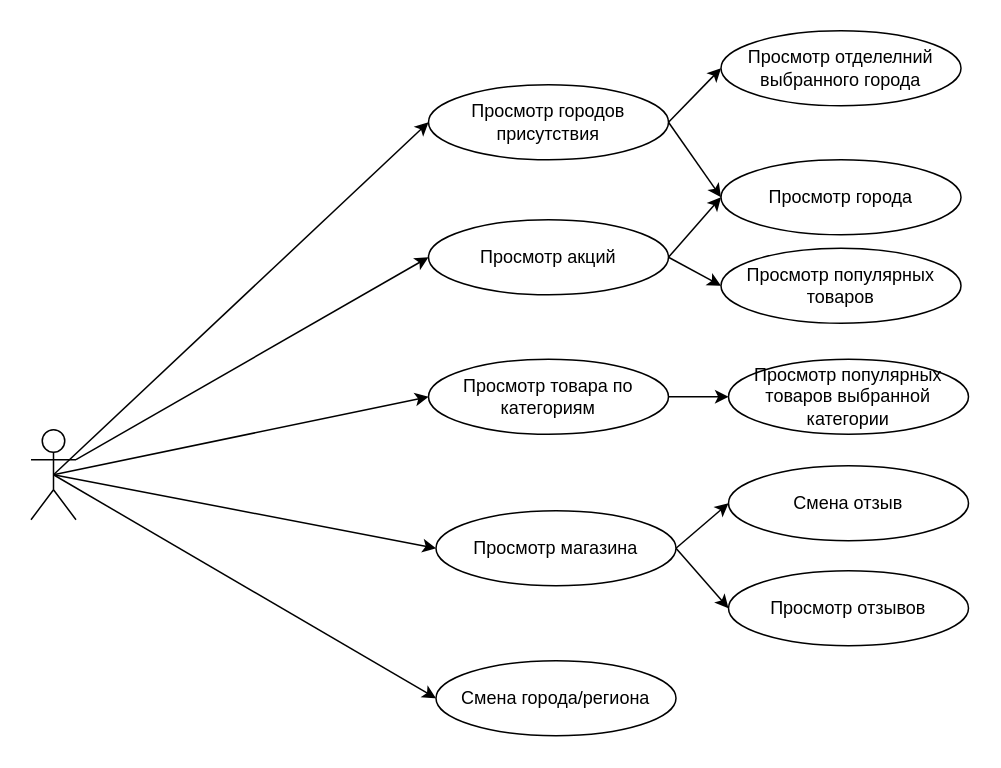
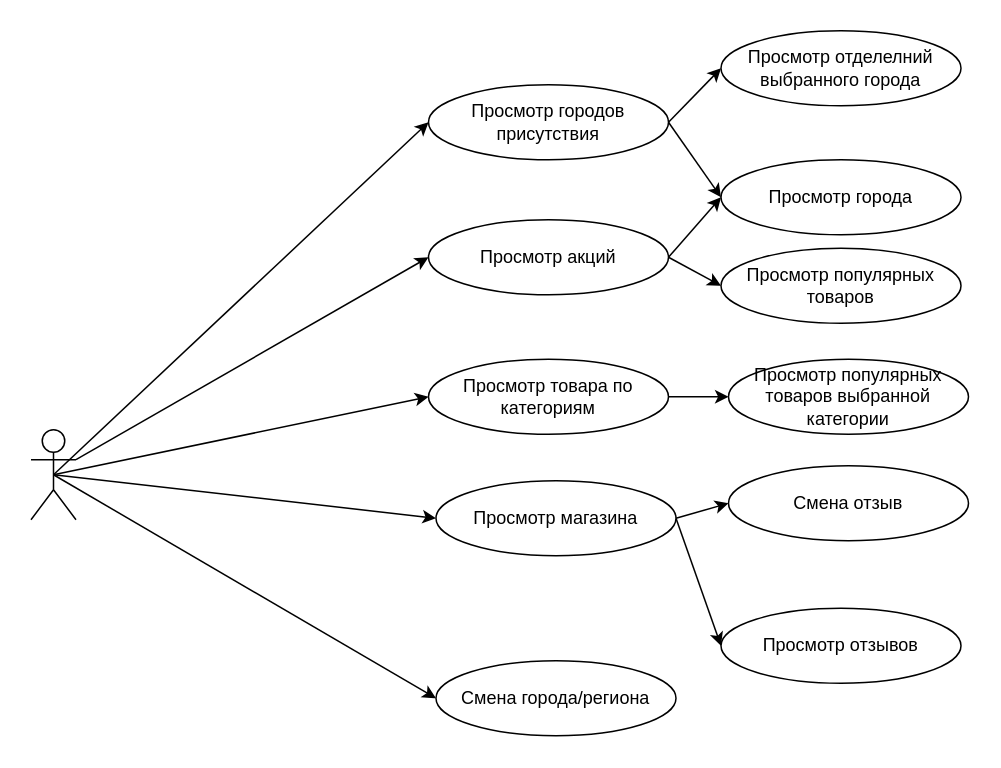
node "Просмотр магазина": moved (556, 548) -> (556, 518)
node "Просмотр отзывов": moved (848, 608) -> (841, 646)
